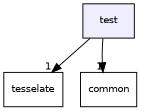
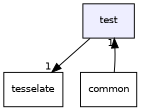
edge "test" -> "common": reversed
